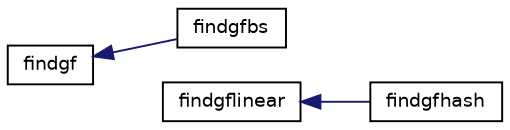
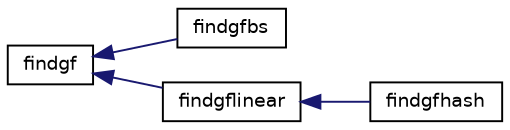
edge "findgflinear" -> "findgf": added
